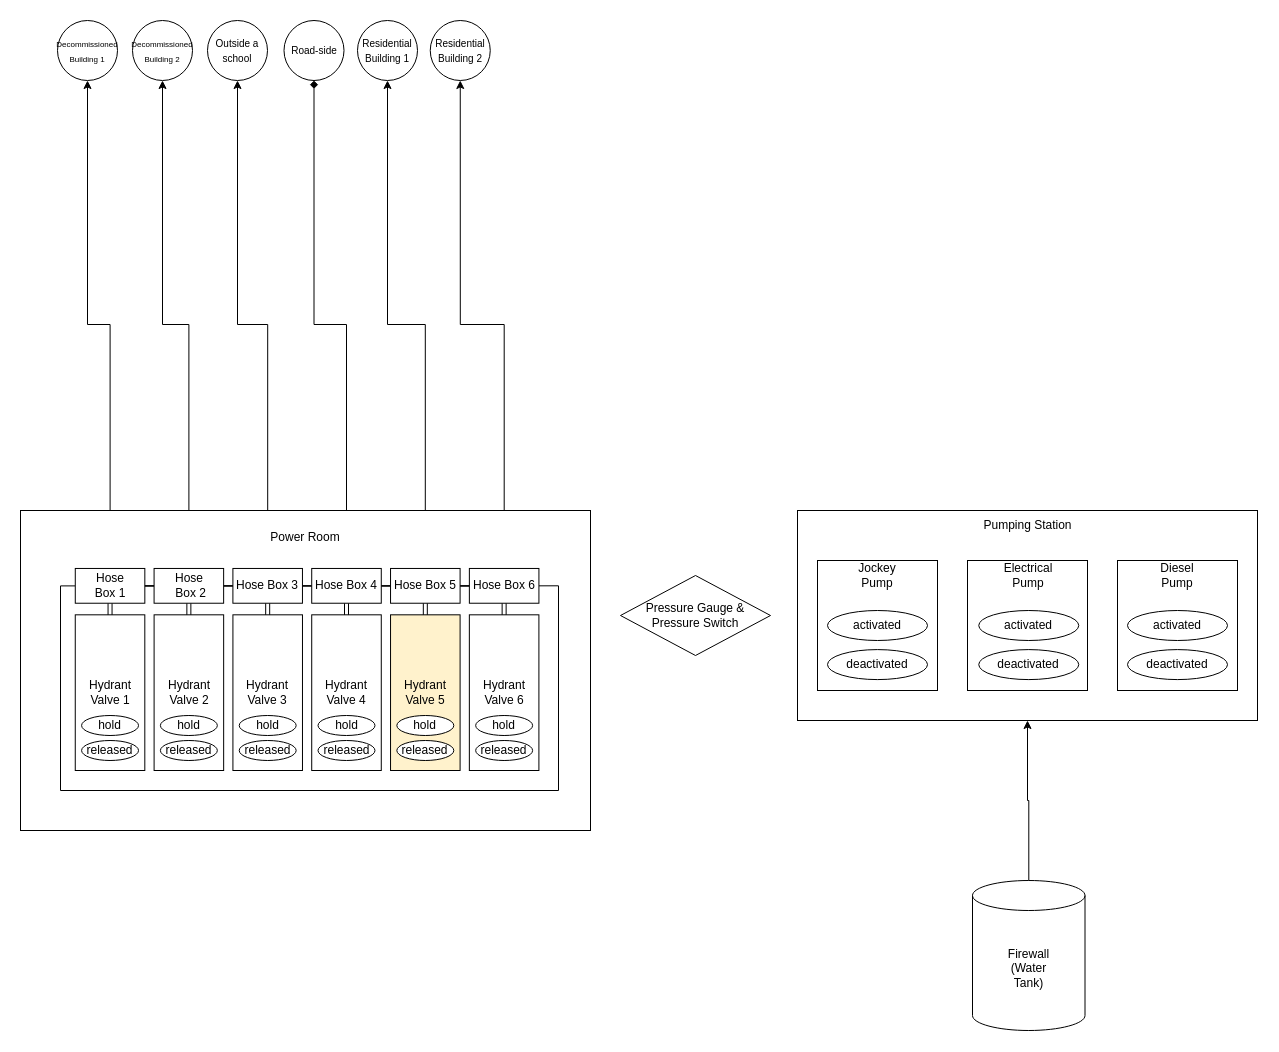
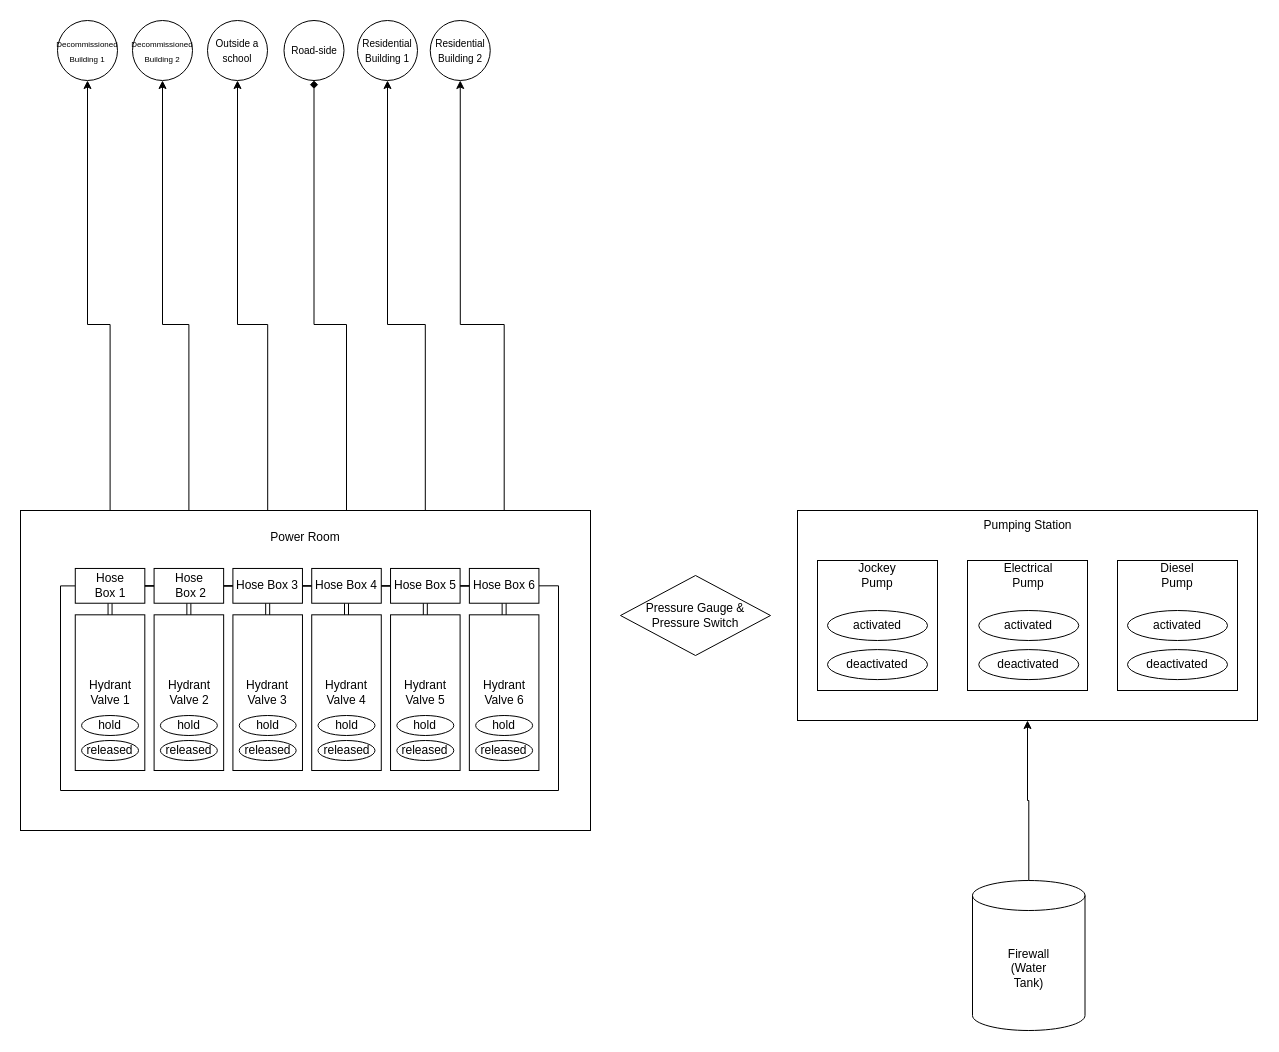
node "Hydrant Valve 5": fillcolor #fff2cc -> #ffffff
